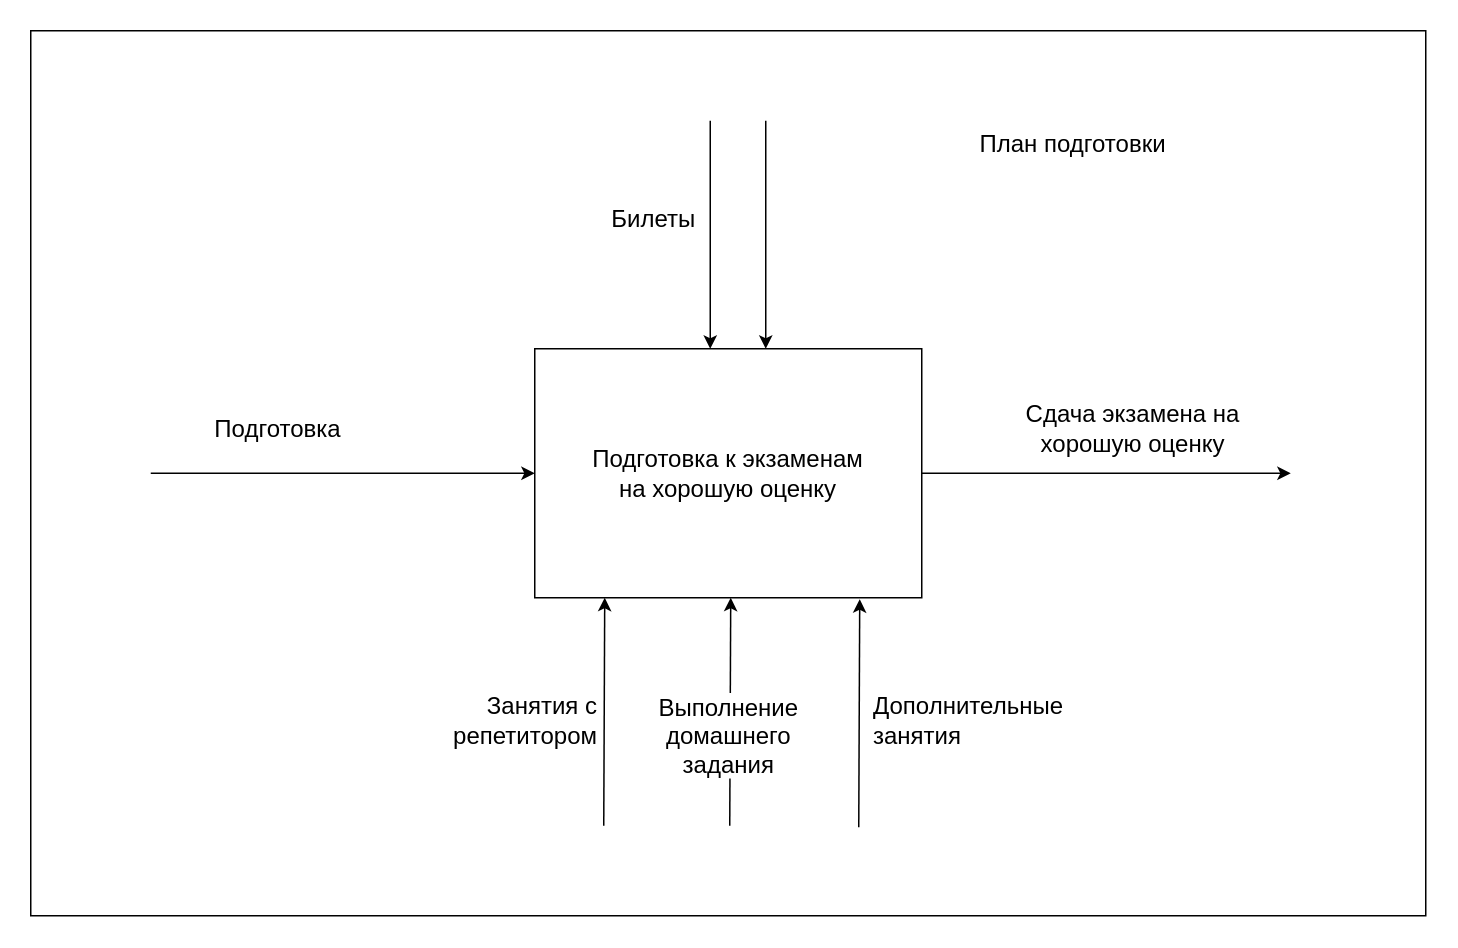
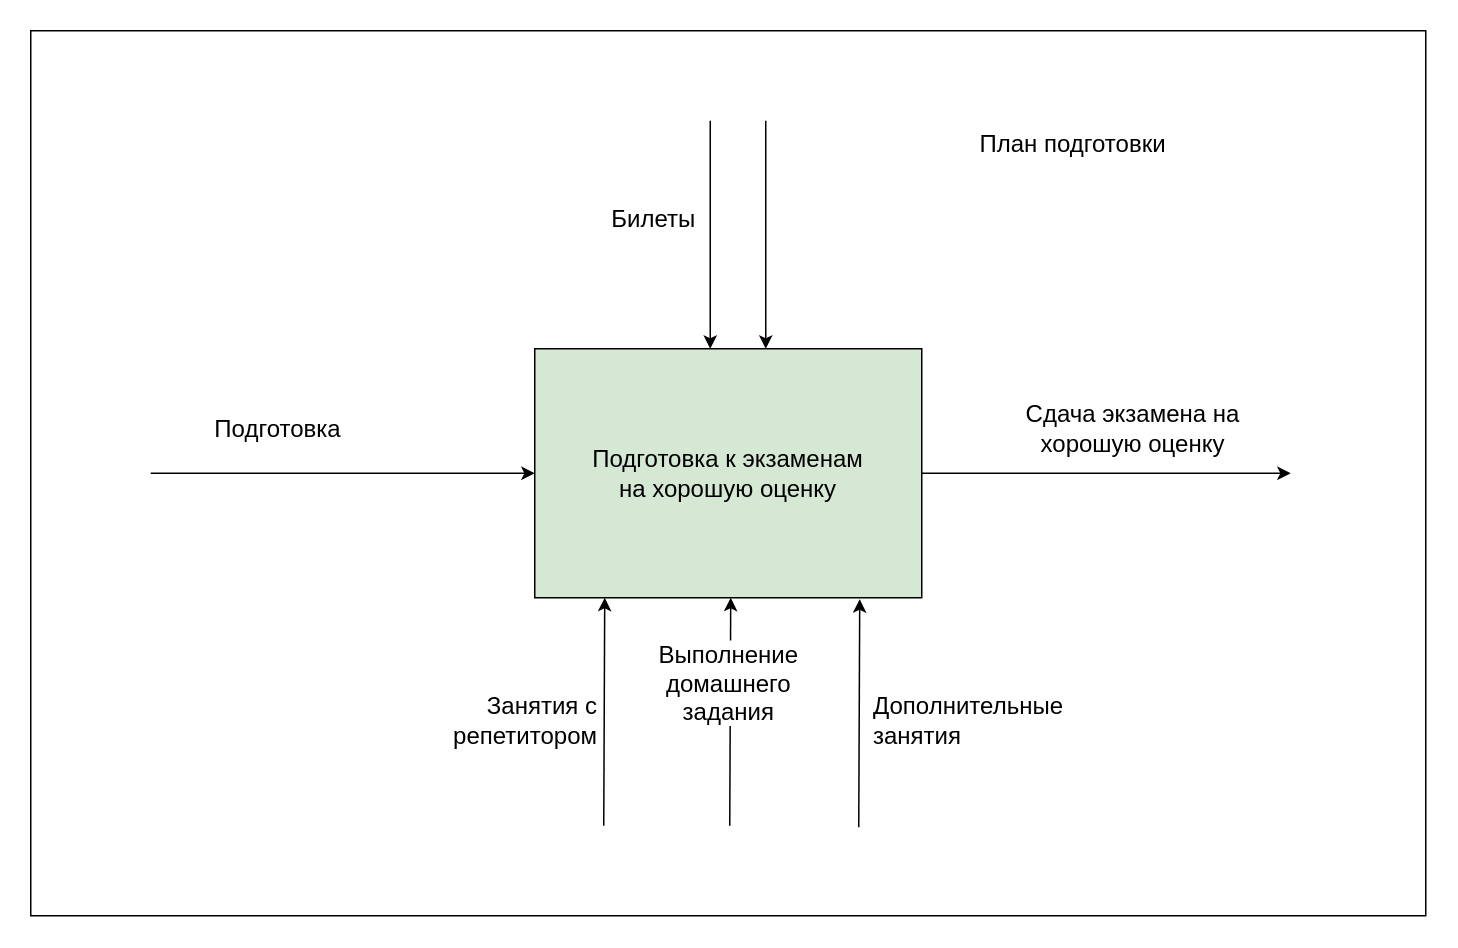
node "Подготовка к экзаменам на хорошую оценку": fillcolor #ffffff -> #d5e8d4
node "Выполнение домашнего задания": moved (728, 736) -> (728, 683)
